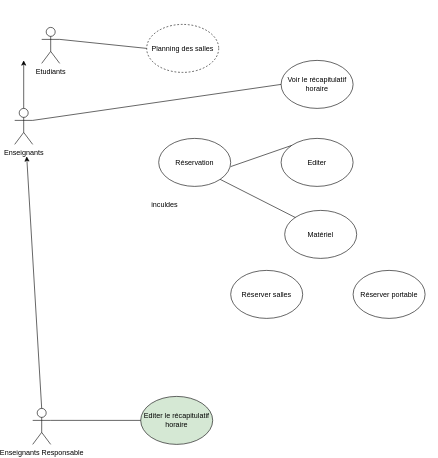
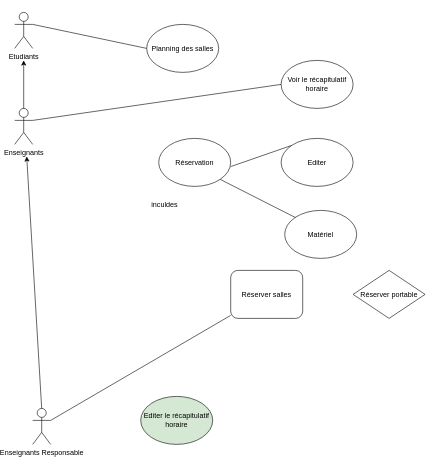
node "Etudiants": moved (51, 45) -> (24, 30)
node "Planning des salles": style dashed -> solid
node "Réserver salles": shape ellipse -> rounded rectangle
node "Réserver portable": shape ellipse -> diamond
edge "Editer le récapitulatif horaire" -- "Enseignants Responsable": now "Réserver salles" -- "Enseignants Responsable"
